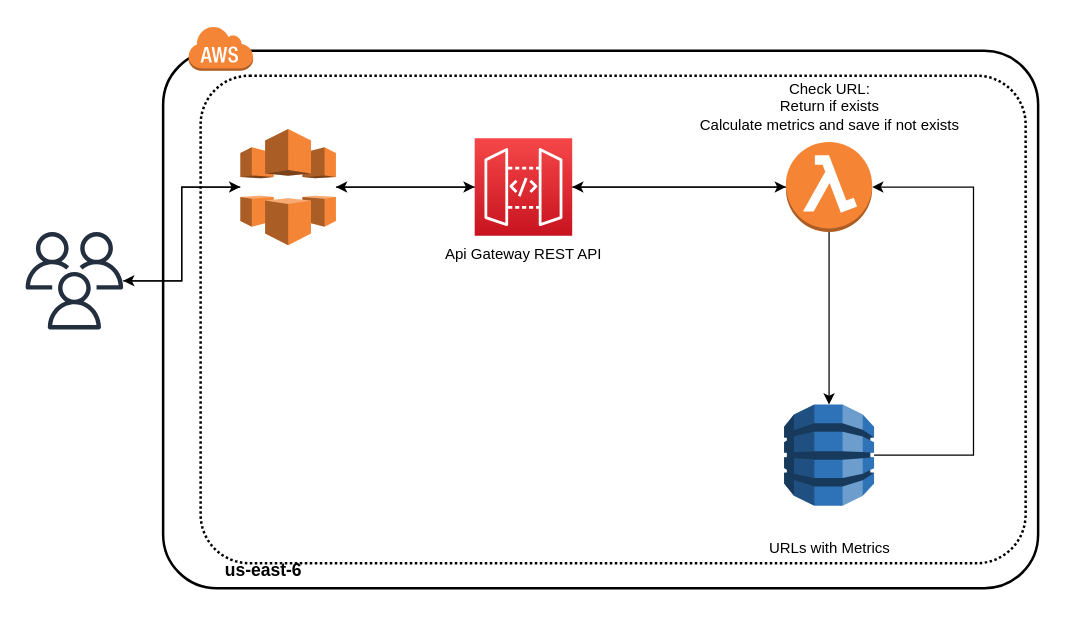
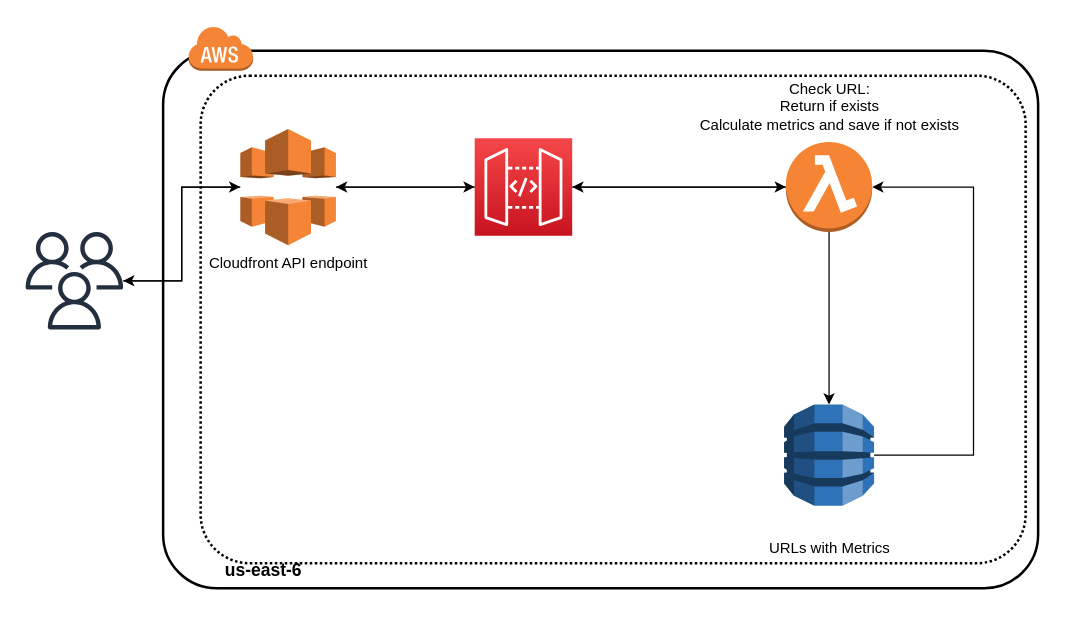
node "Api Gateway REST API": removed
node "Cloudfront API endpoint": added
